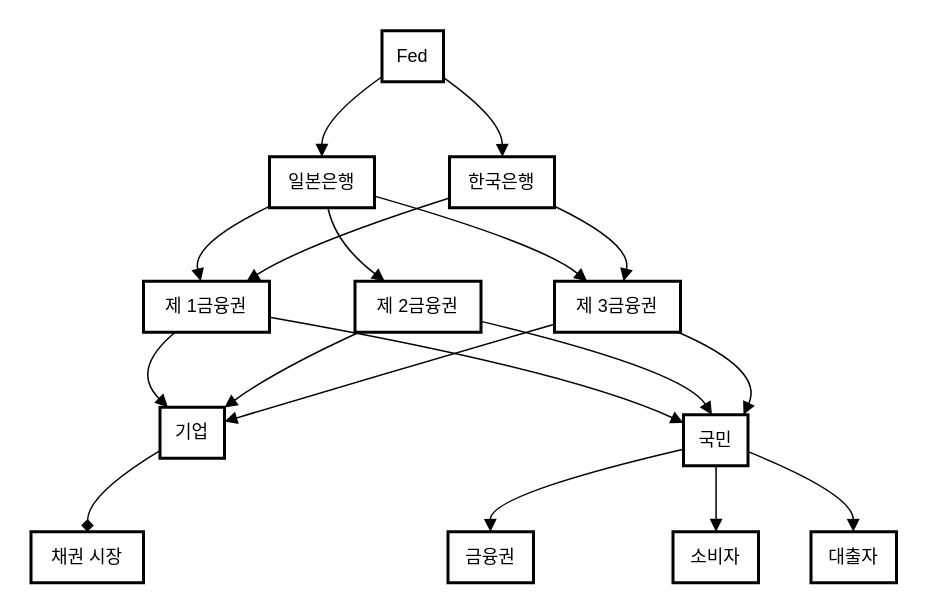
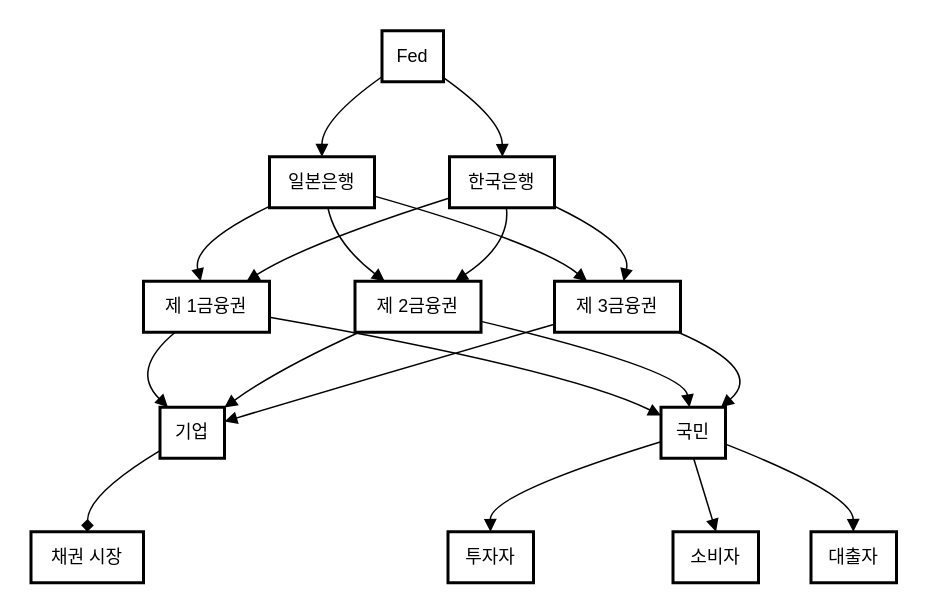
edge "한국은행" -> "제 2금융권": added
node "국민": moved (716, 440) -> (693, 433)
node "금융권": label "금융권" -> "투자자"
